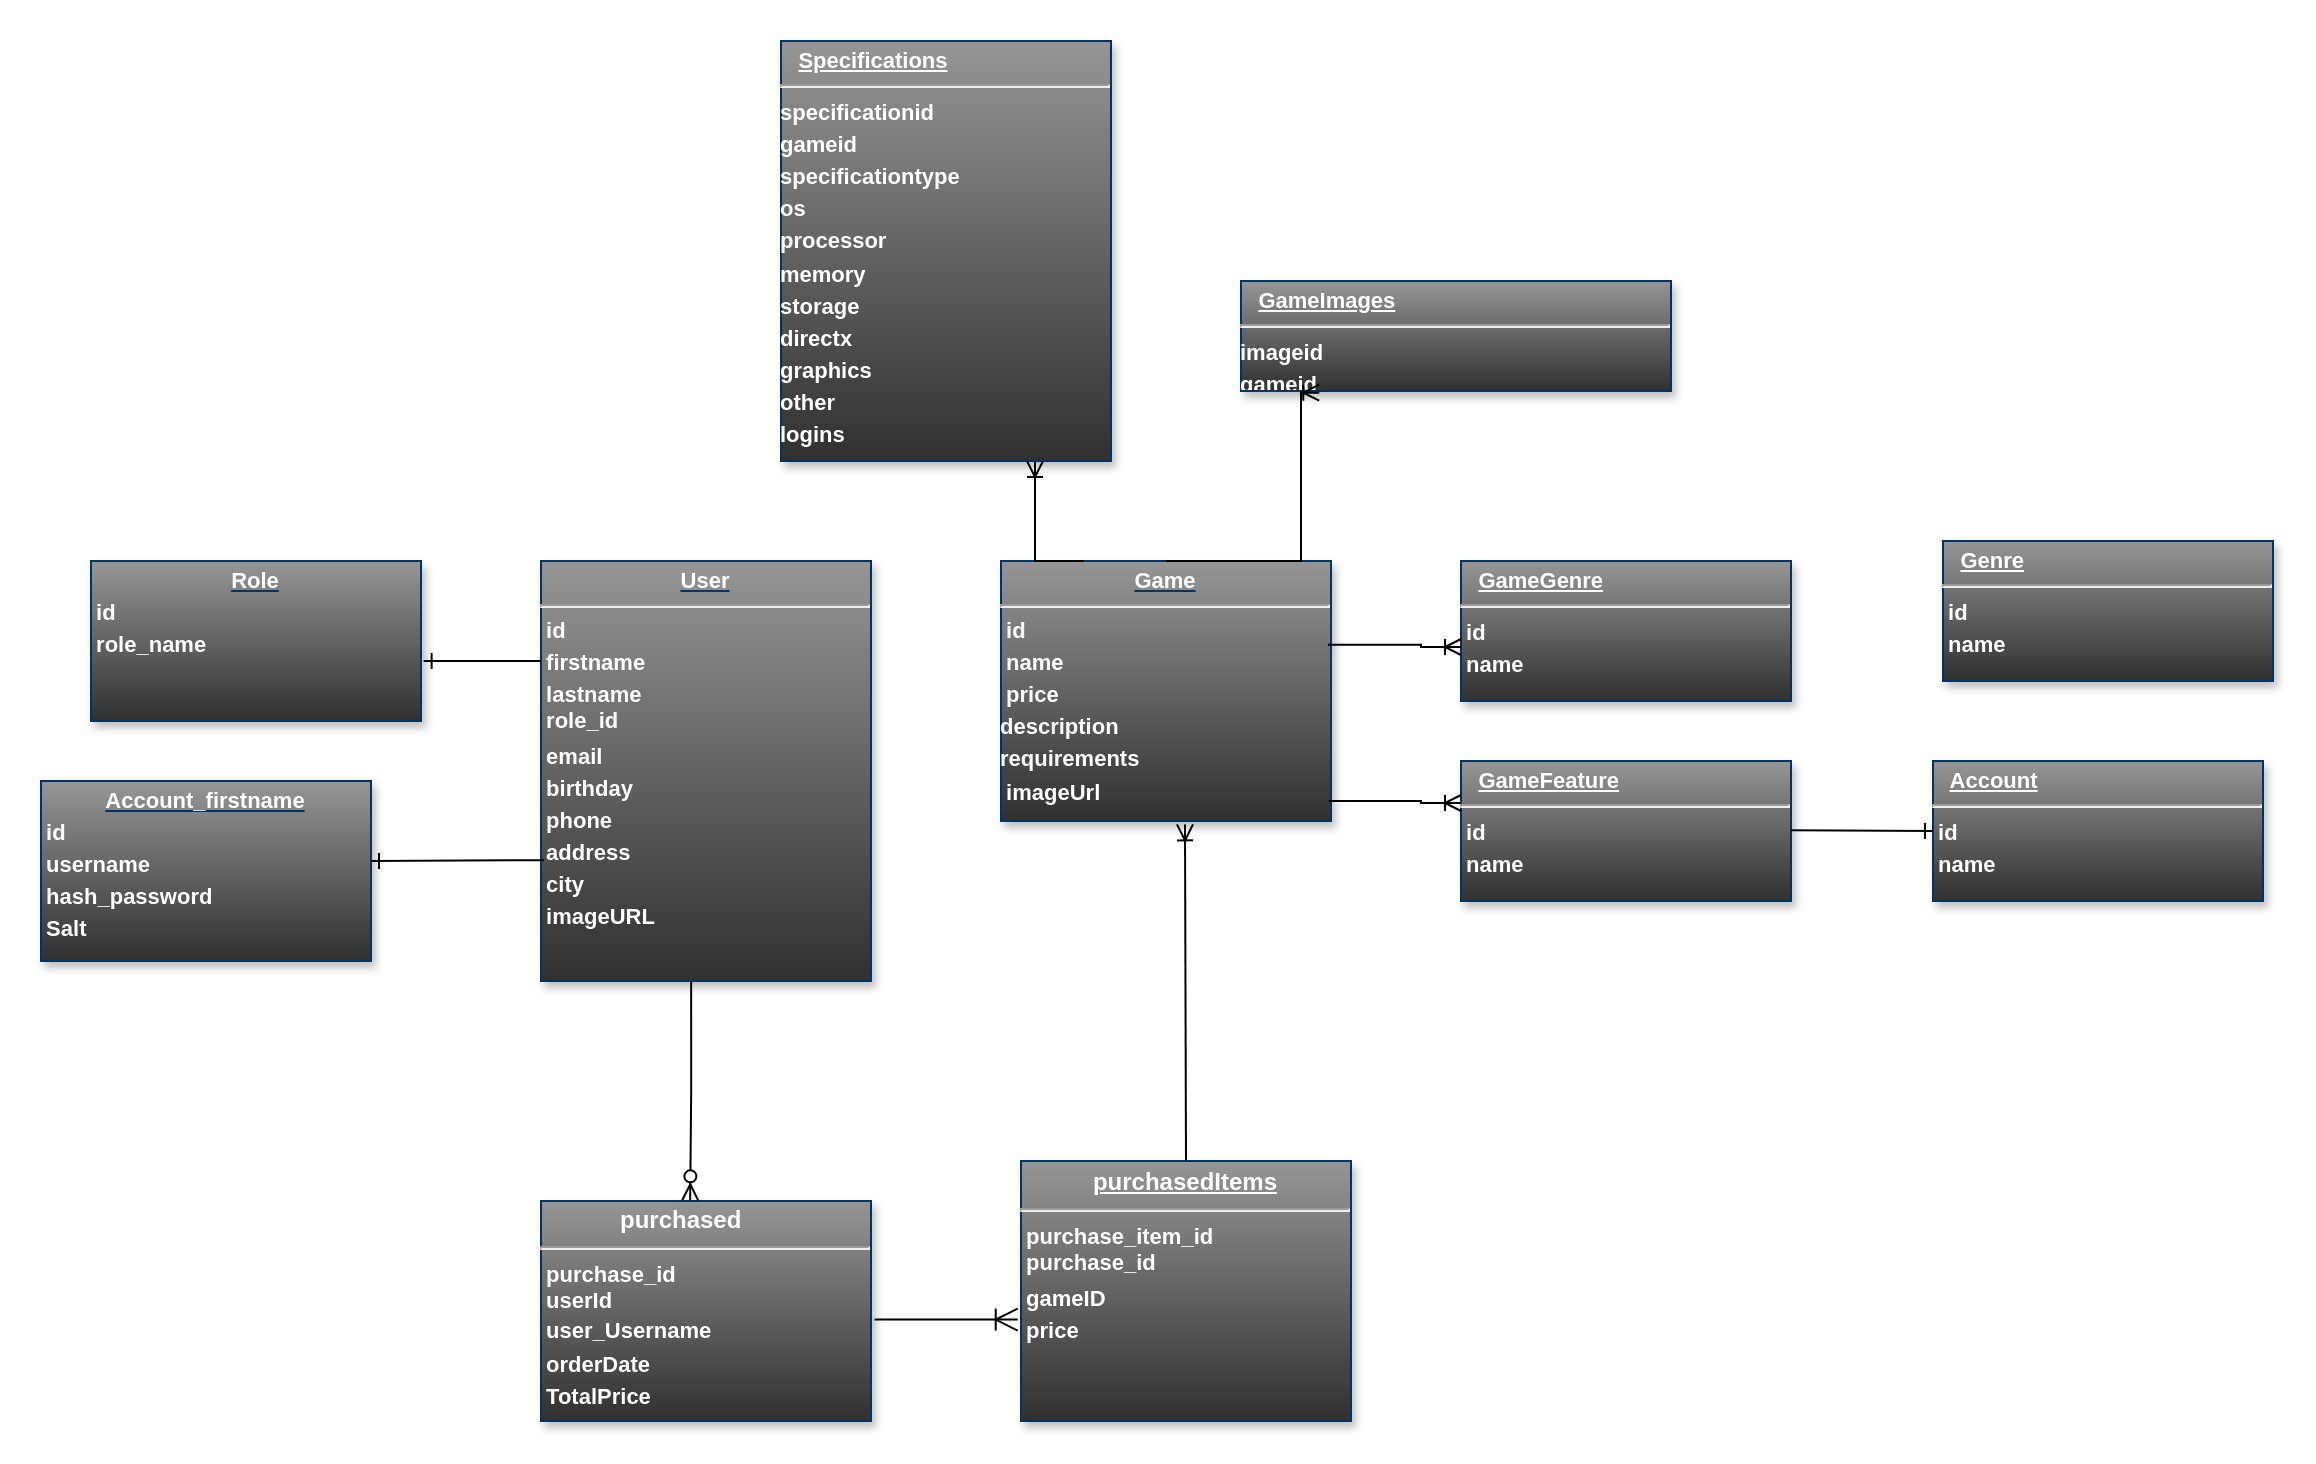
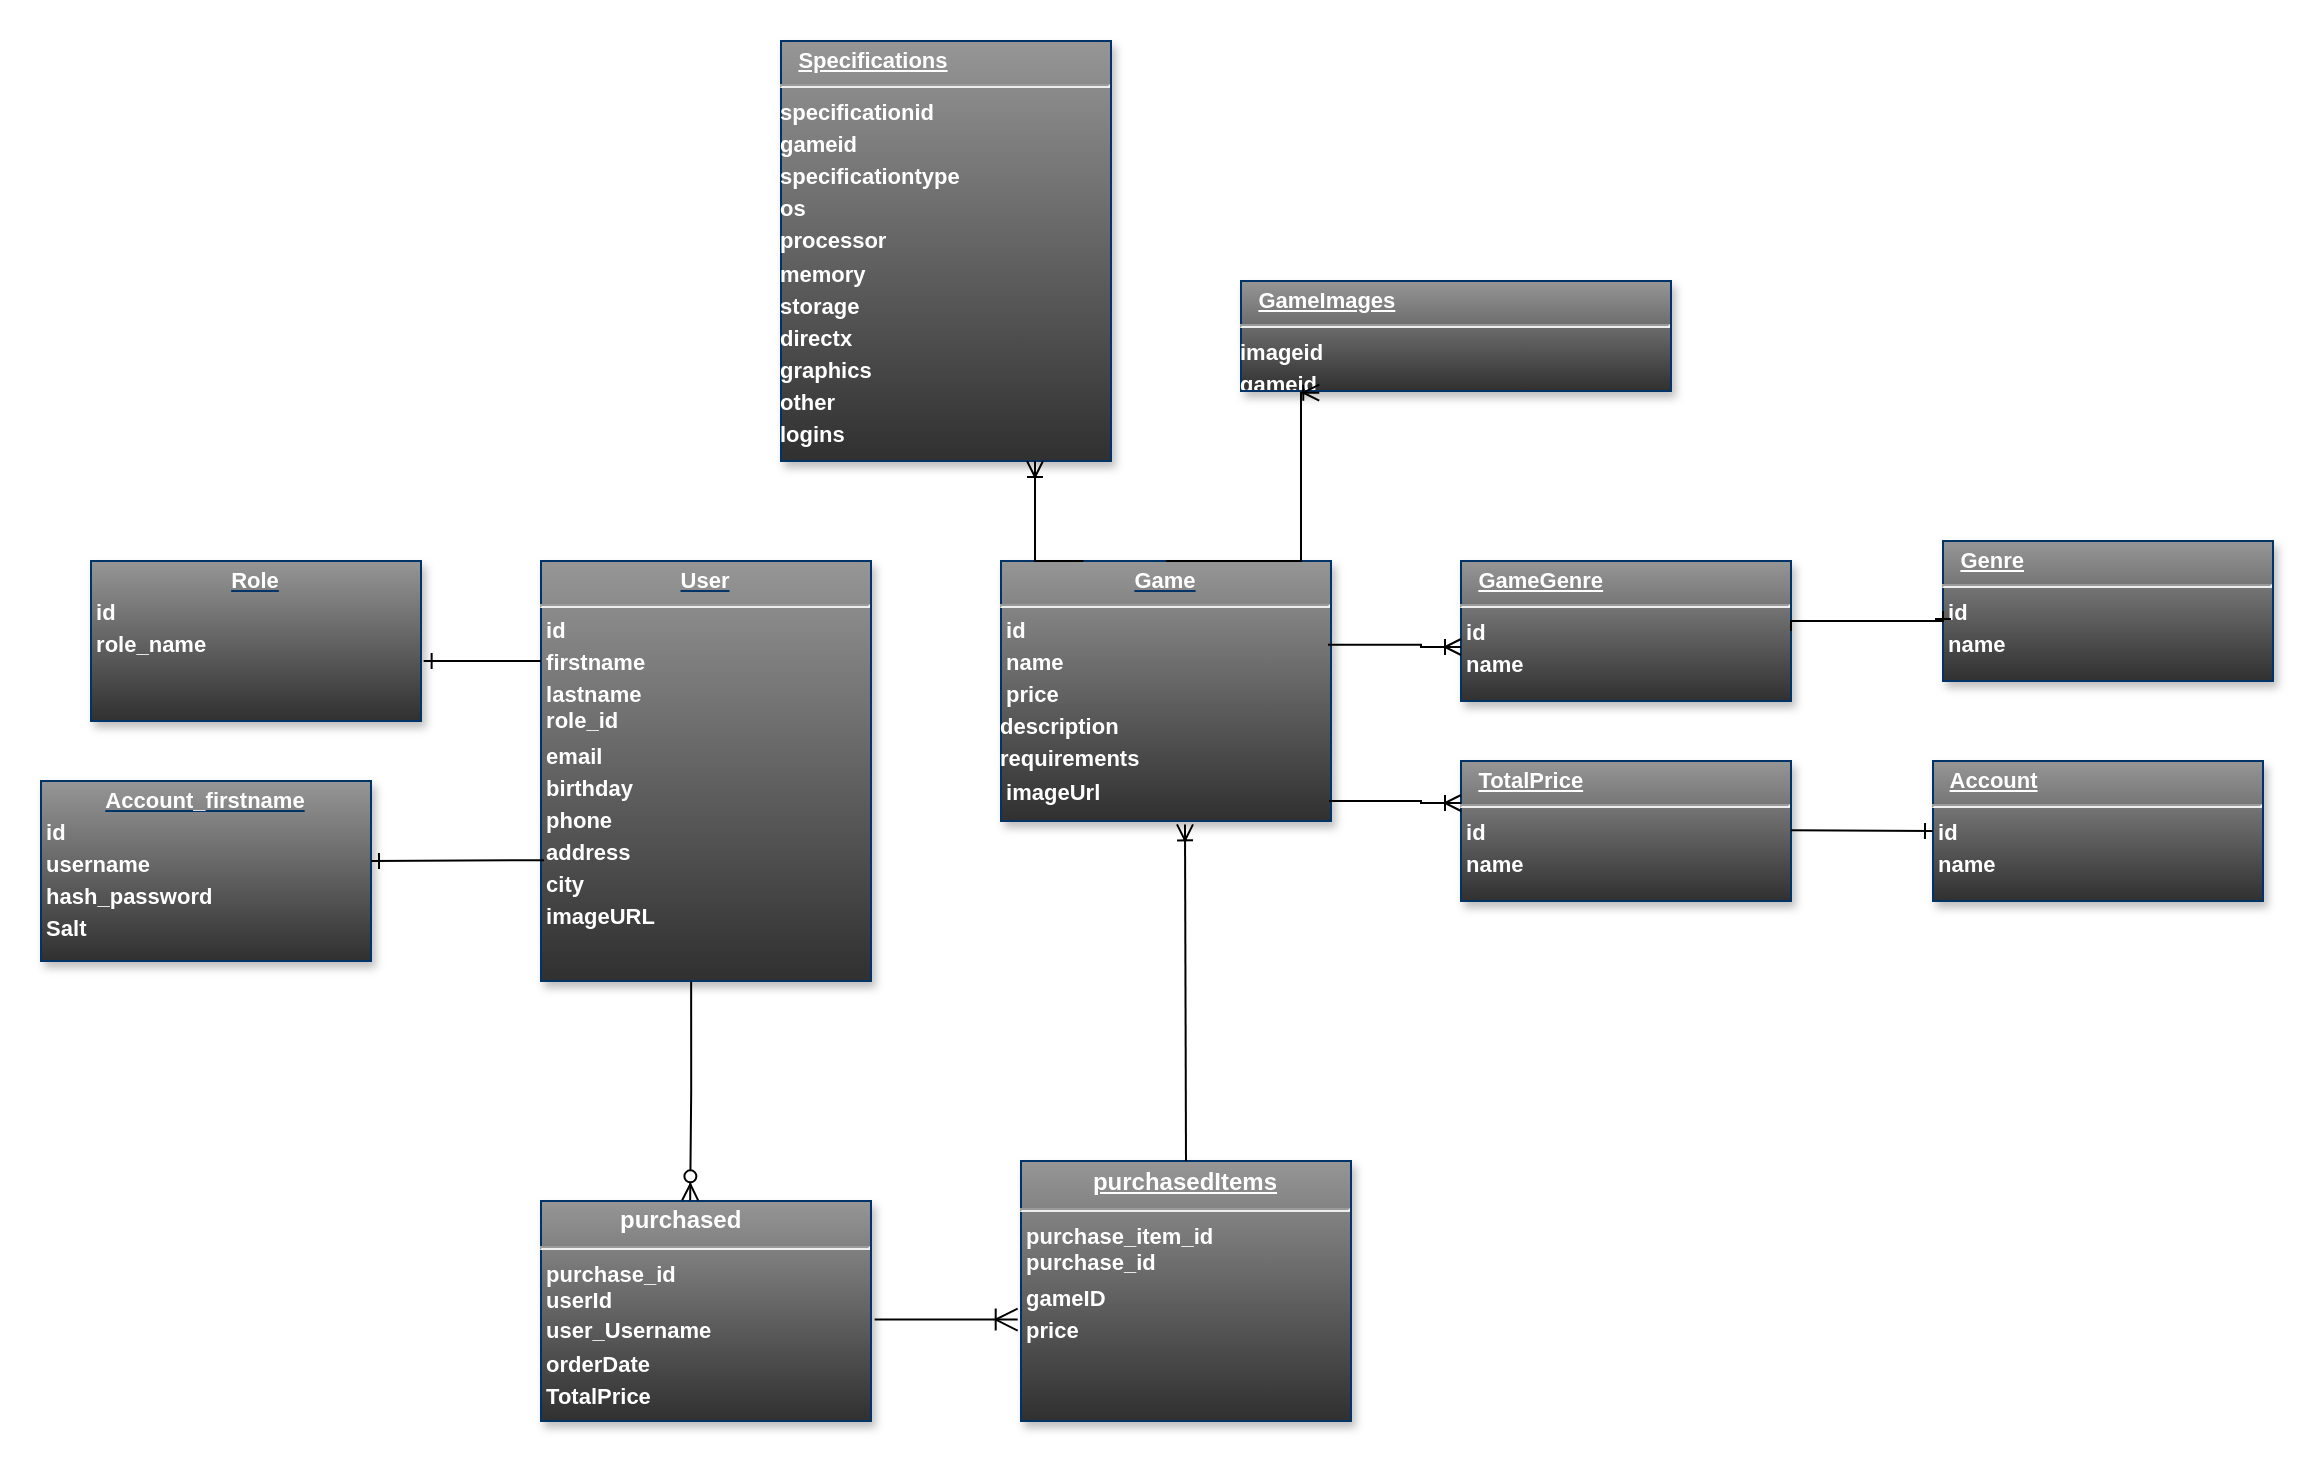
edge "GameGenre id name" -> "Genre id name": added
node "GameFeature id name": label "GameFeature id name" -> "TotalPrice id name"
